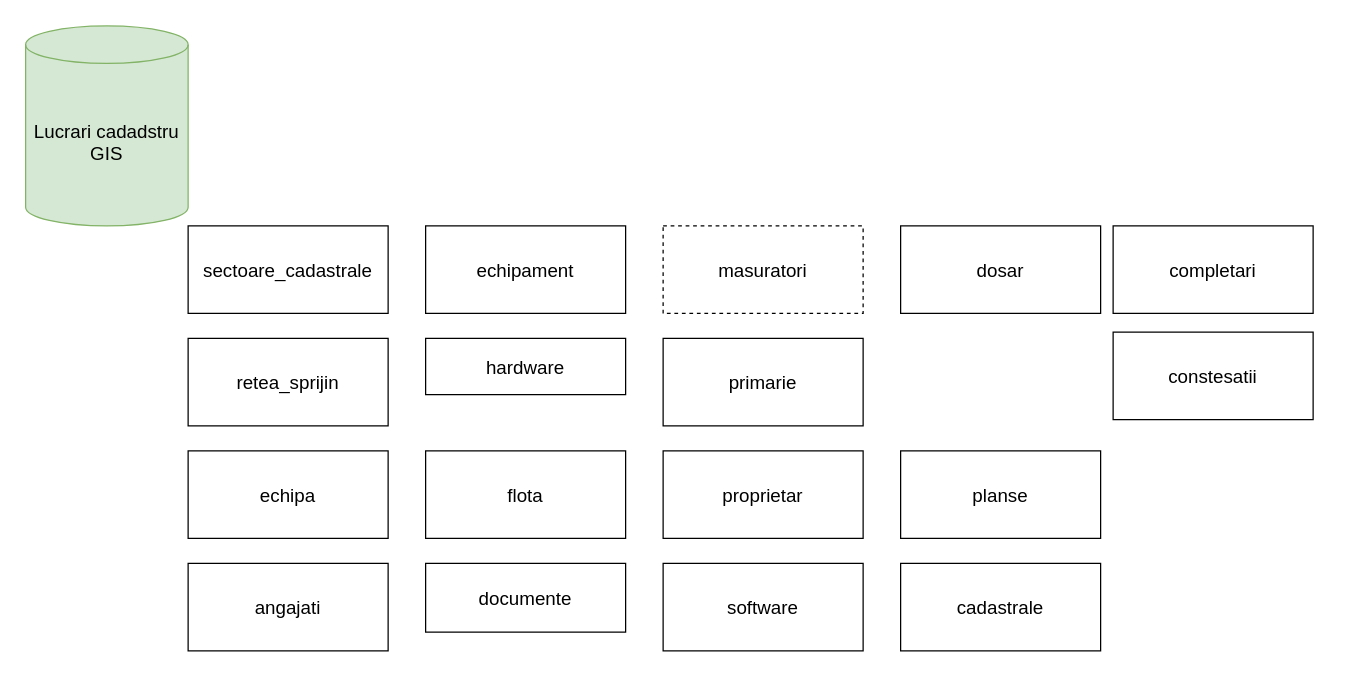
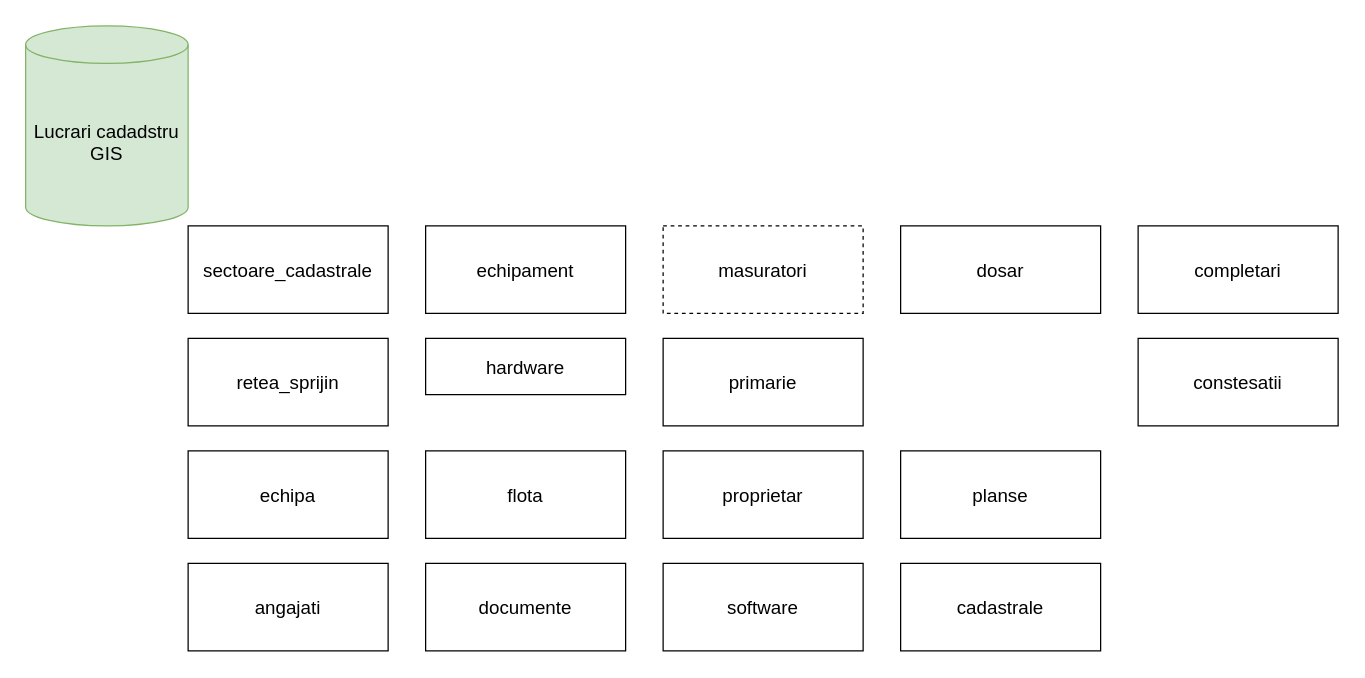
node "completari": moved (1213, 269) -> (1238, 269)
node "constesatii": moved (1213, 376) -> (1238, 382)
node "documente": size 200x69 -> 200x88
